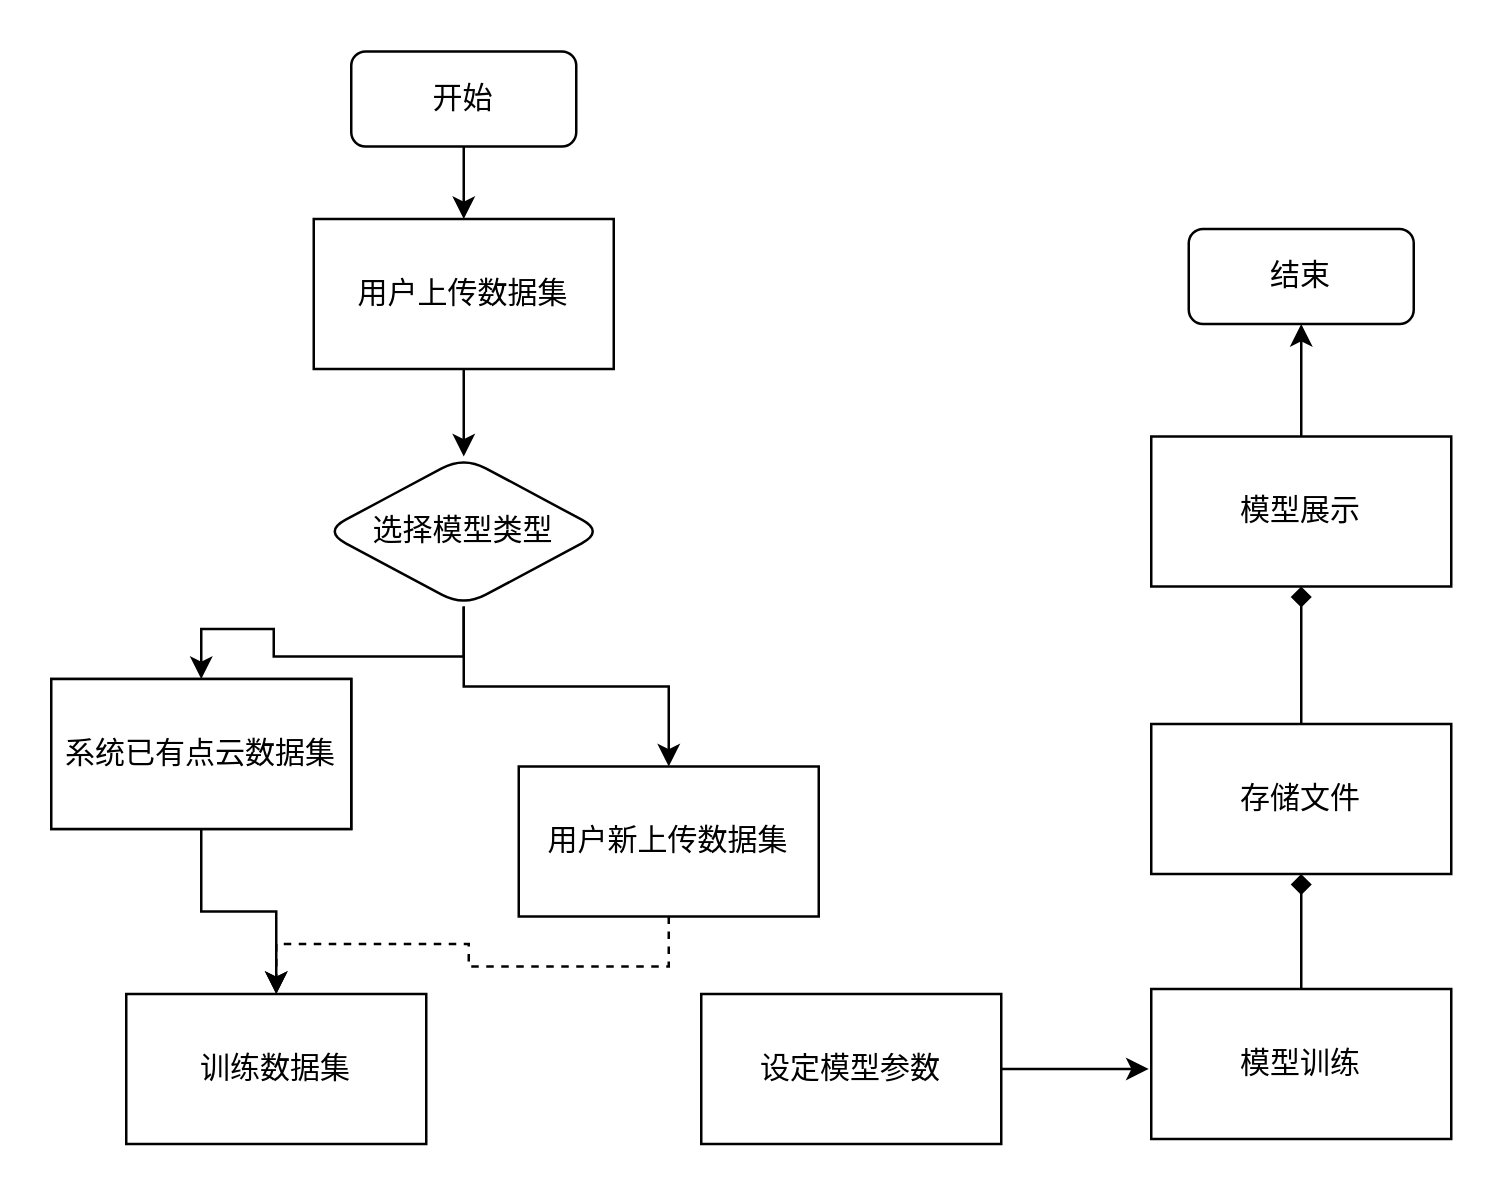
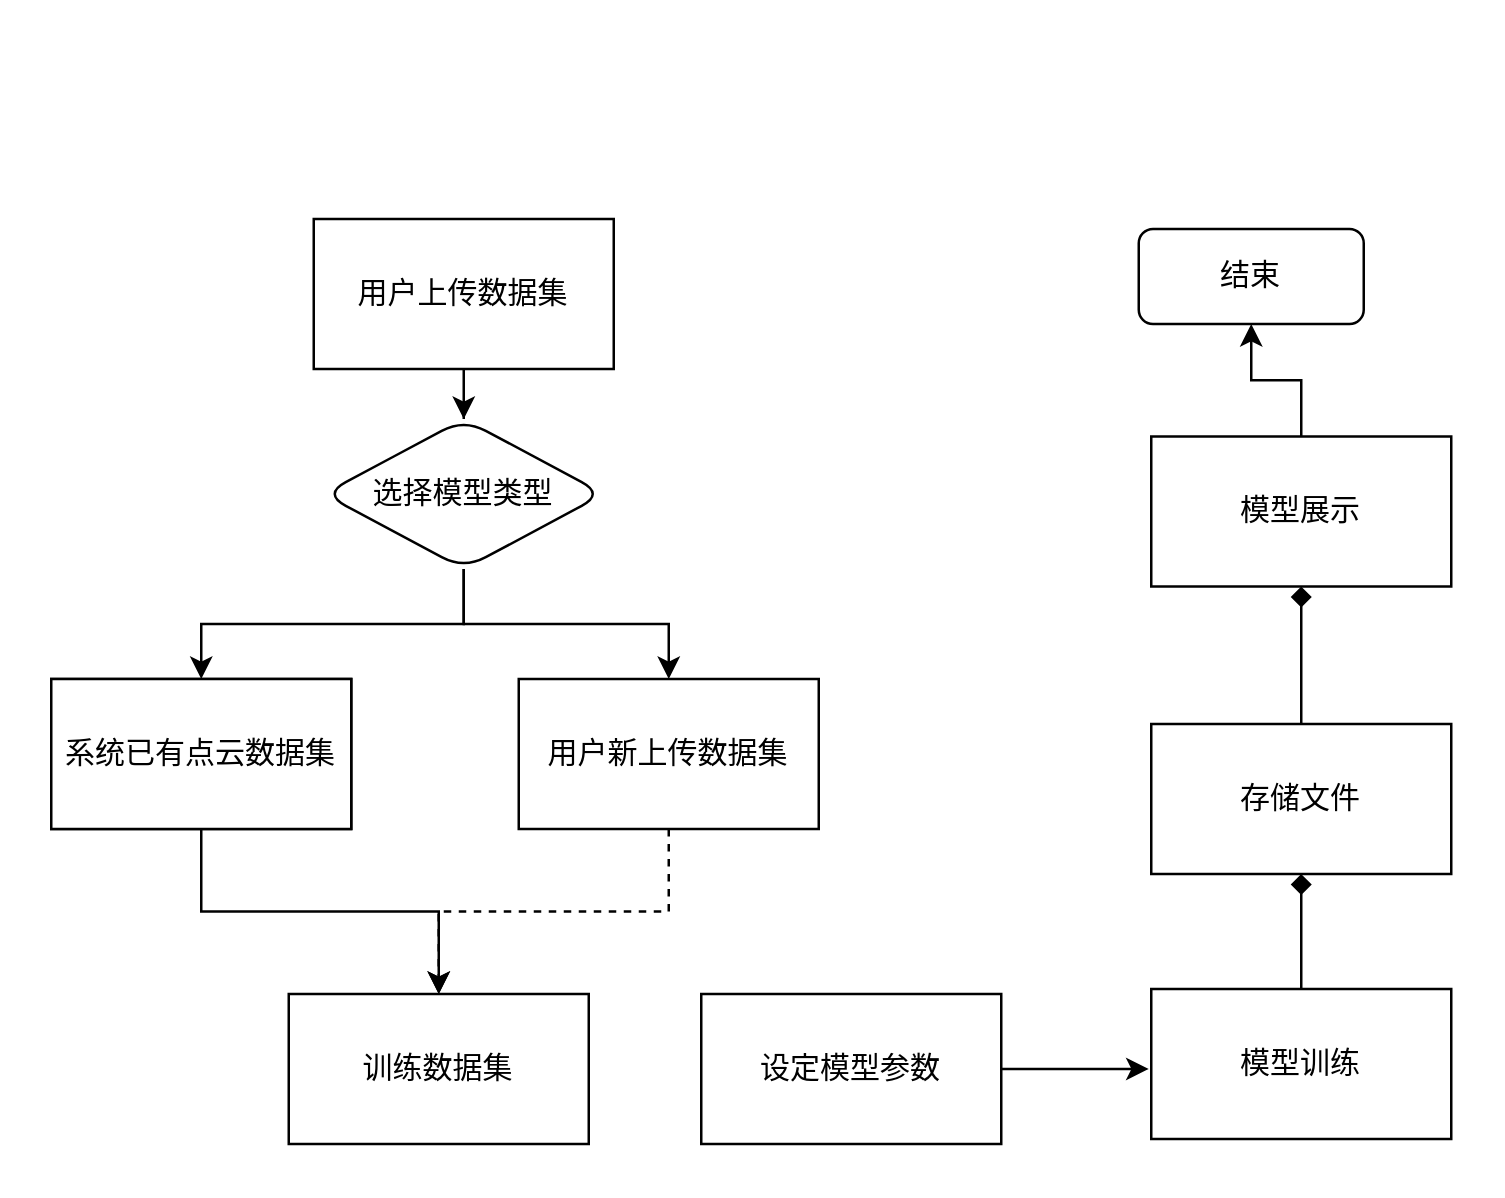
node "开始": removed
edge "开始" -> "用户上传数据集": removed
node "结束": moved (1301, 276) -> (1251, 276)
node "选择模型类型": moved (464, 531) -> (464, 494)
node "用户新上传数据集": moved (669, 841) -> (669, 754)
node "训练数据集": moved (276, 1069) -> (439, 1069)
